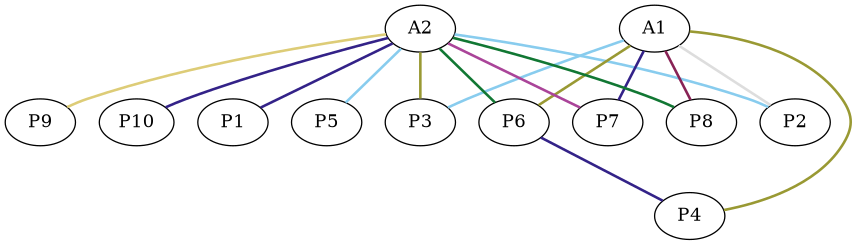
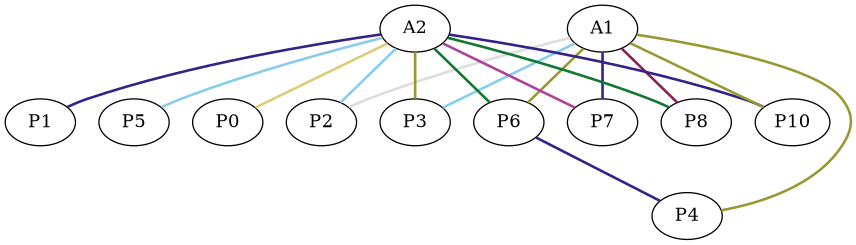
edge "A1" -- "P10": added
node "P9": label "P9" -> "P0"
